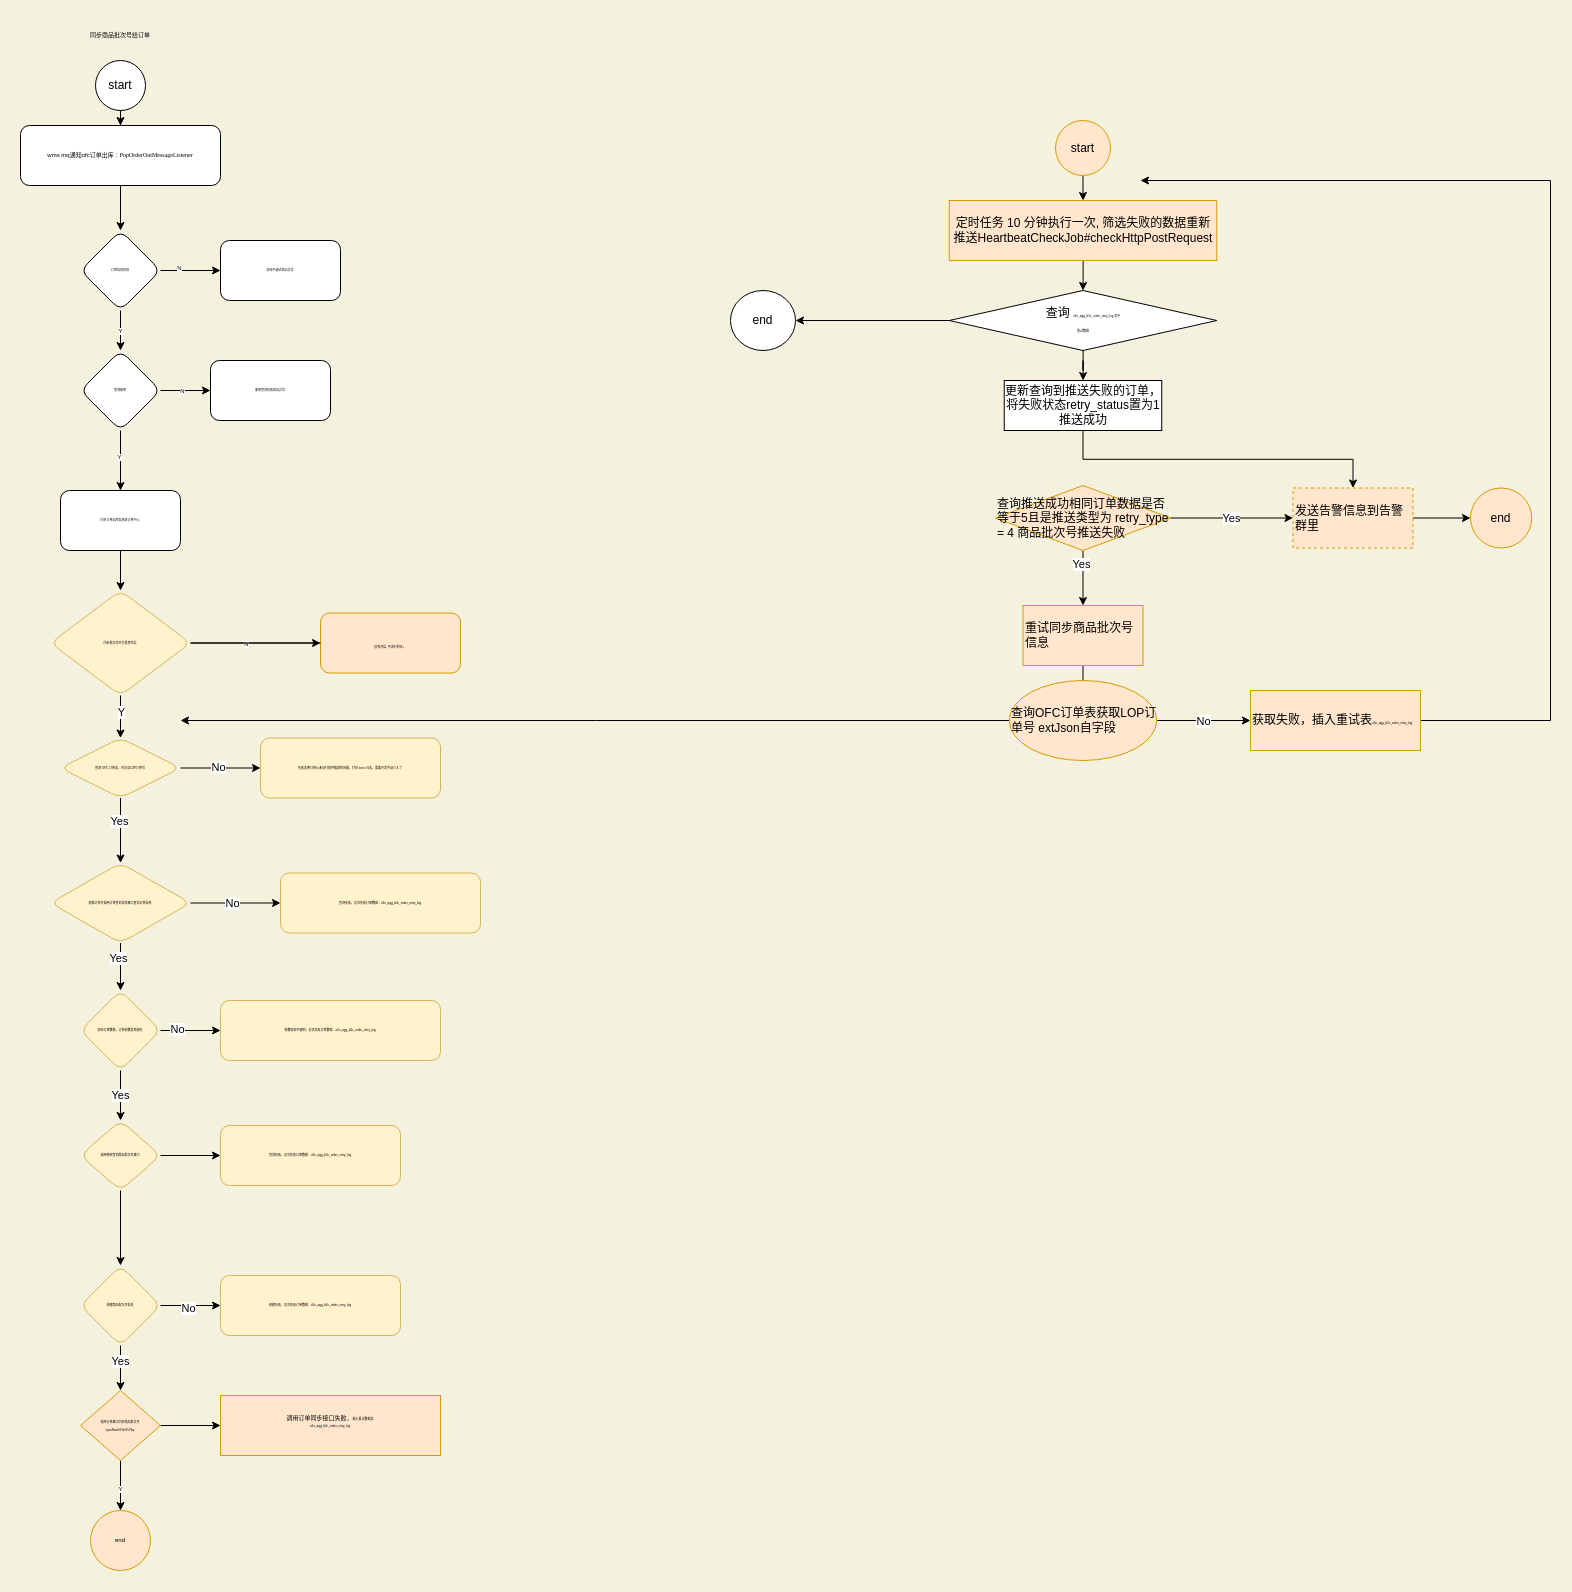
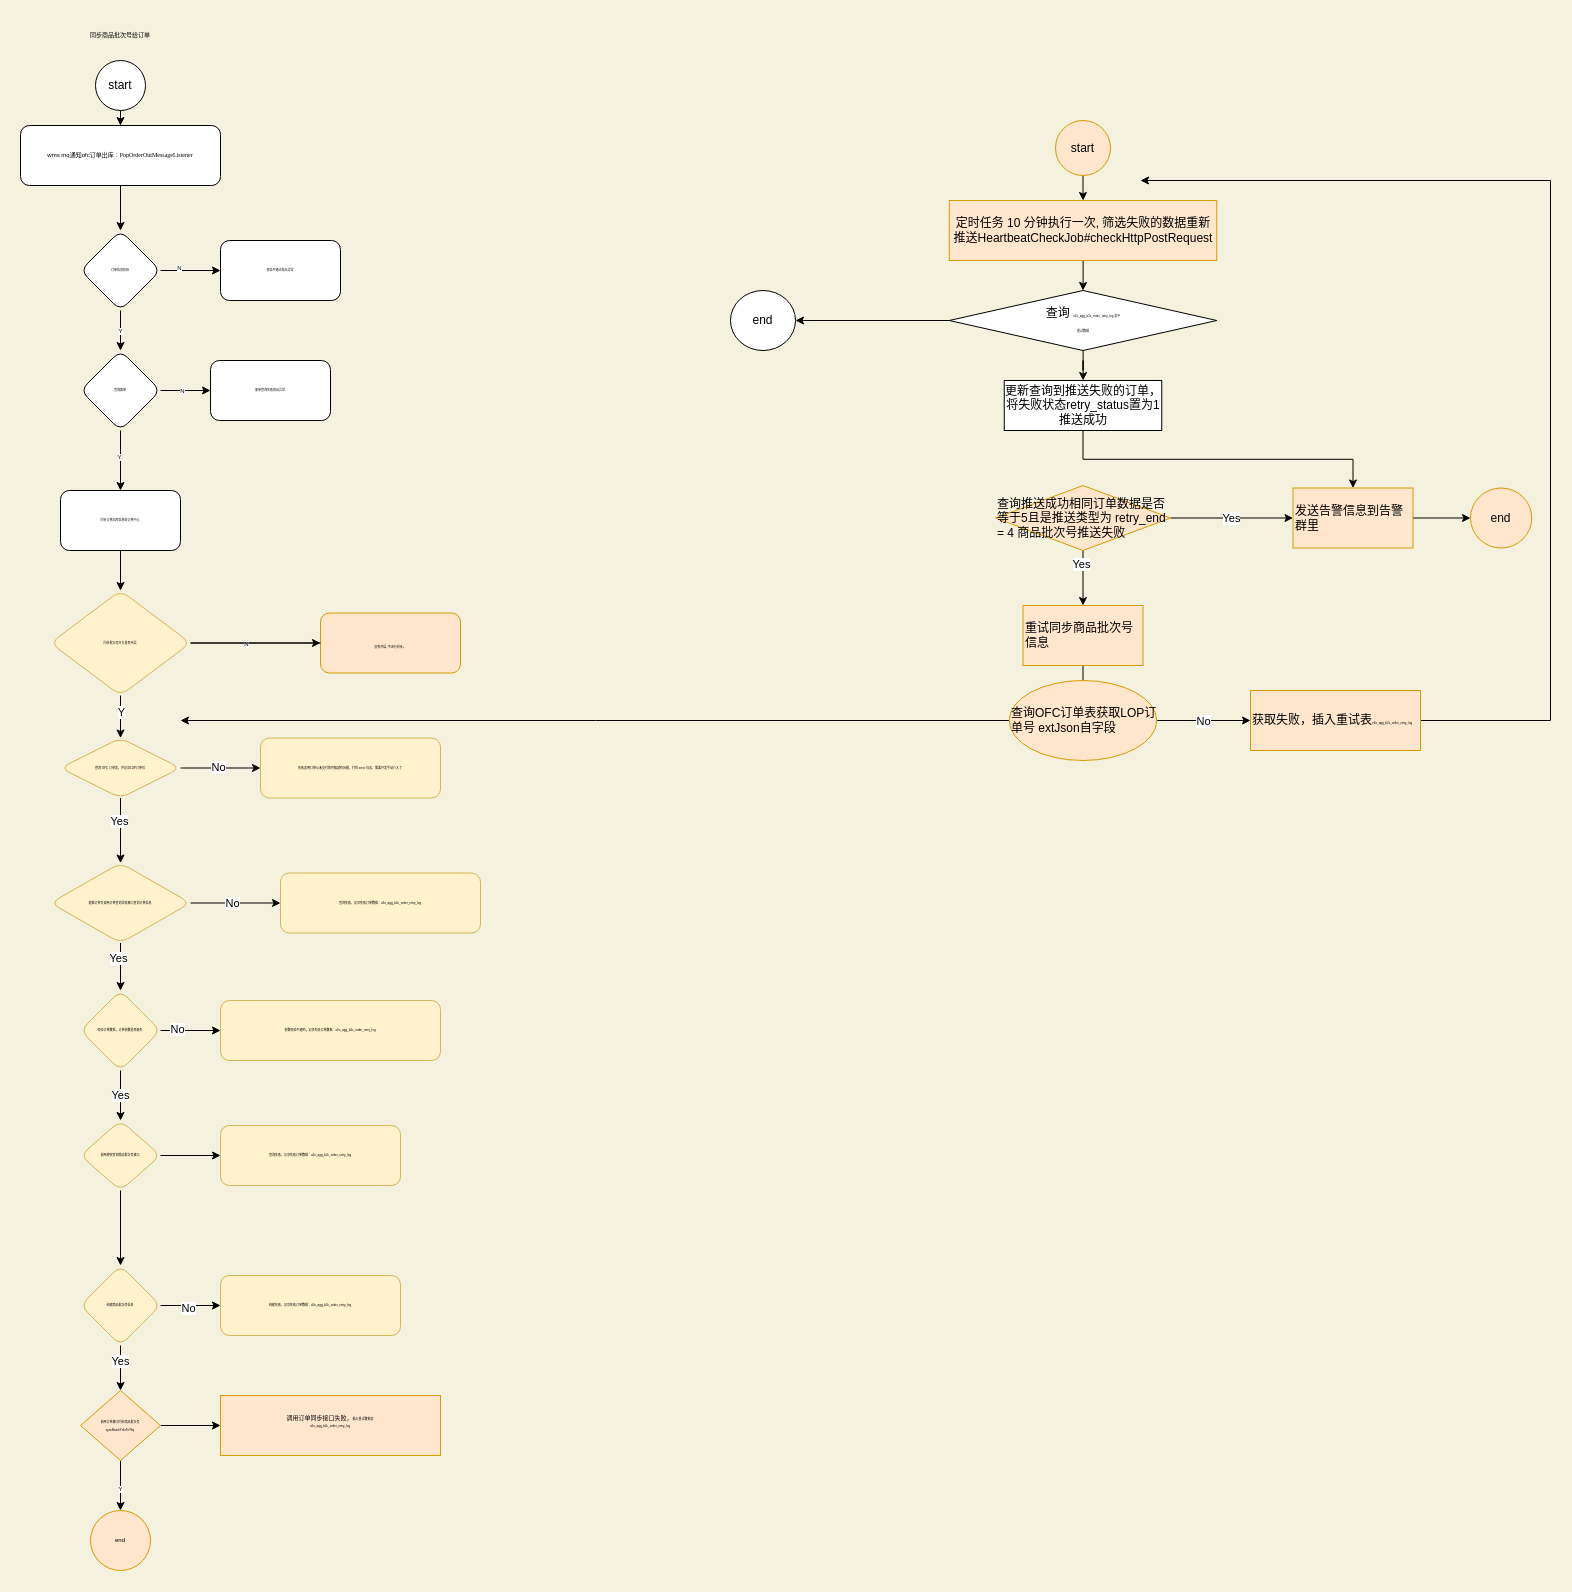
node "发送告警信息到告警群里": style dashed -> solid
node "查询推送成功相同订单数据是否等于5且是推送类型为 retry_type = 4 商品批次号推送失败": label "查询推送成功相同订单数据是否等于5且是推送类型为 retry_type = 4 商品批次号推送失败" -> "查询推送成功相同订单数据是否等于5且是推送类型为 retry_end = 4 商品批次号推送失败"
